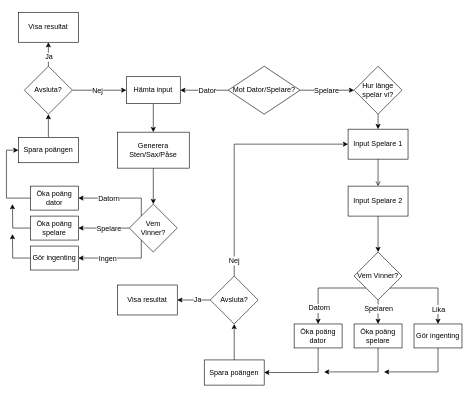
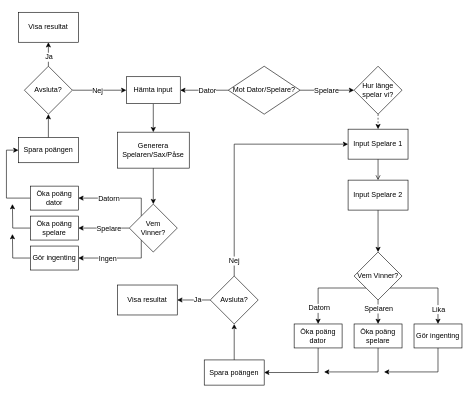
edge "Hur länge spelar vi?" -> "Input Spelare 1": style solid -> dashed
node "Generera Sten/Sax/Påse": label "Generera Sten/Sax/Påse" -> "Generera Spelaren/Sax/Påse"
node "Input Spelare 2": moved (378, 201) -> (378, 195)
